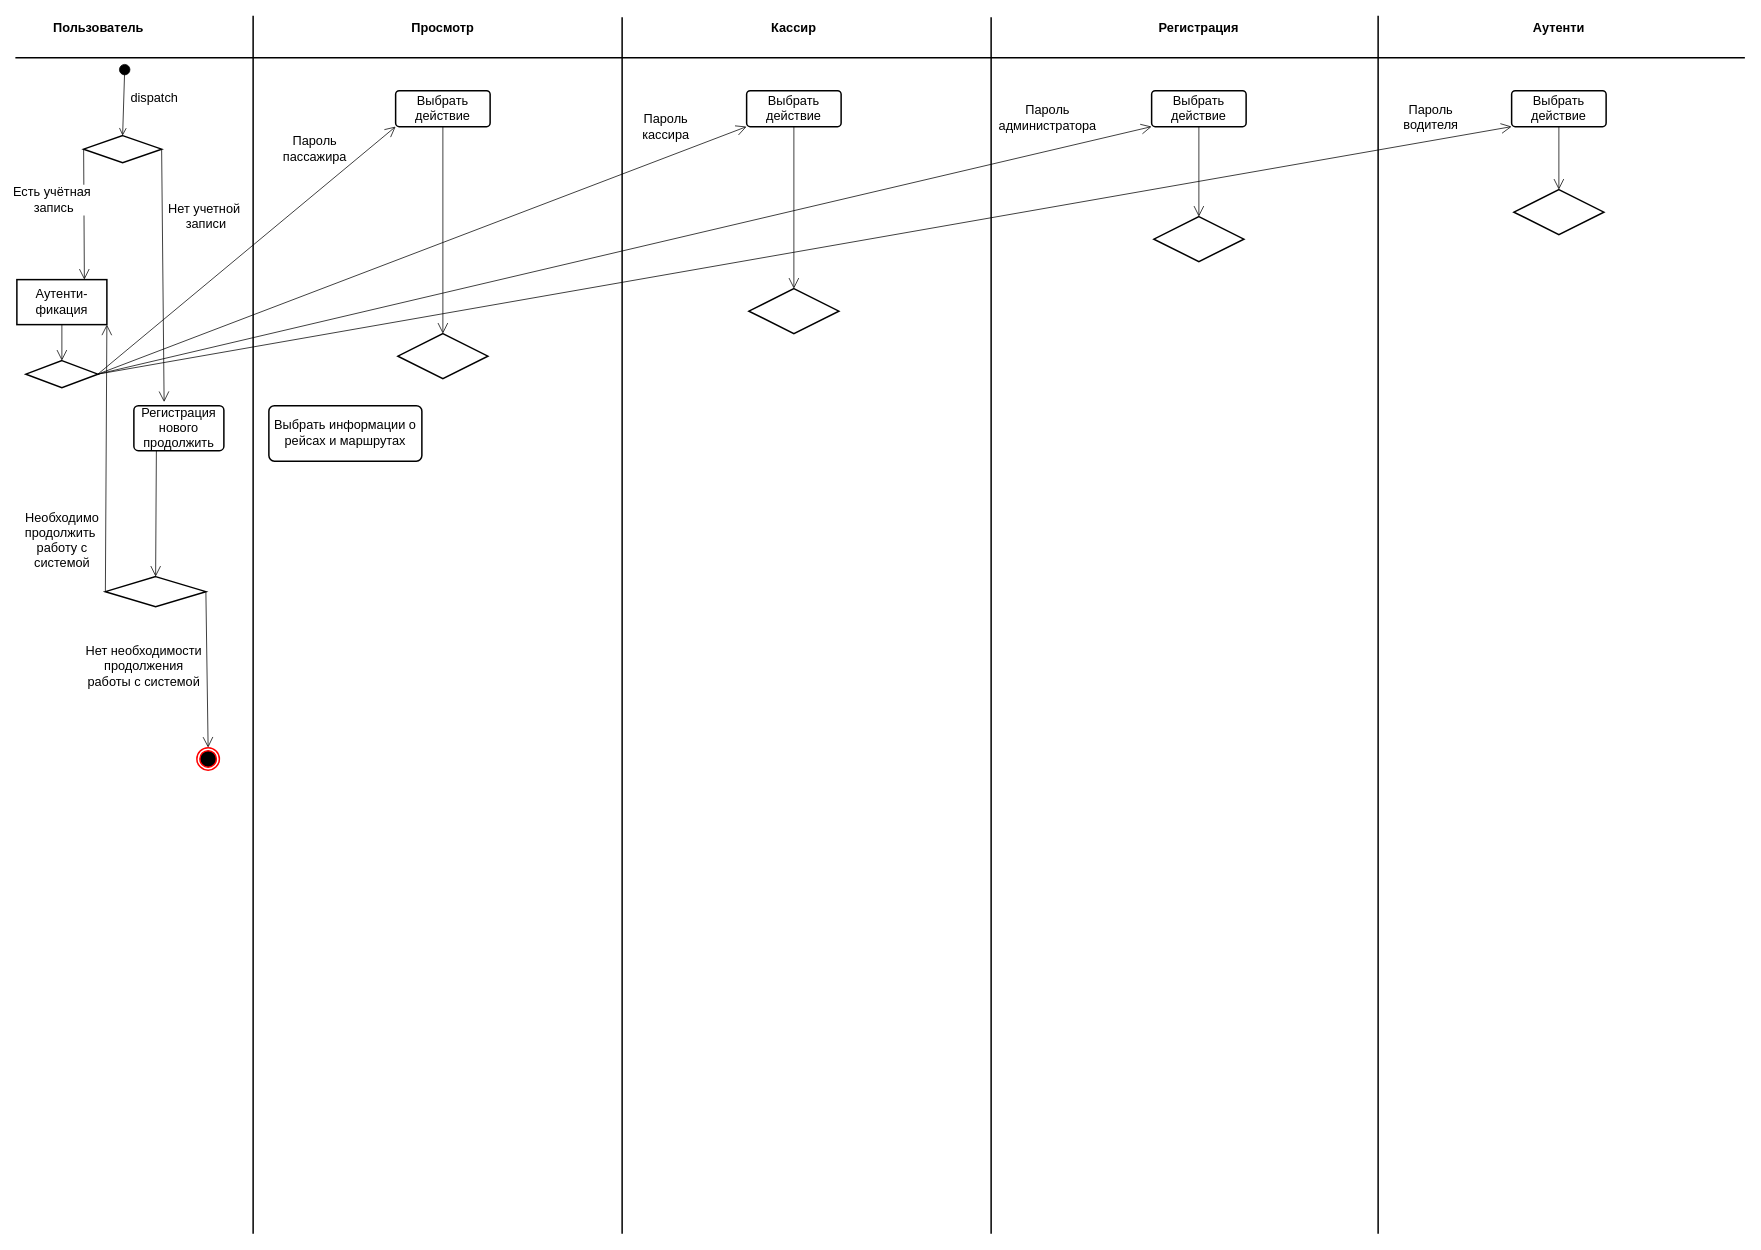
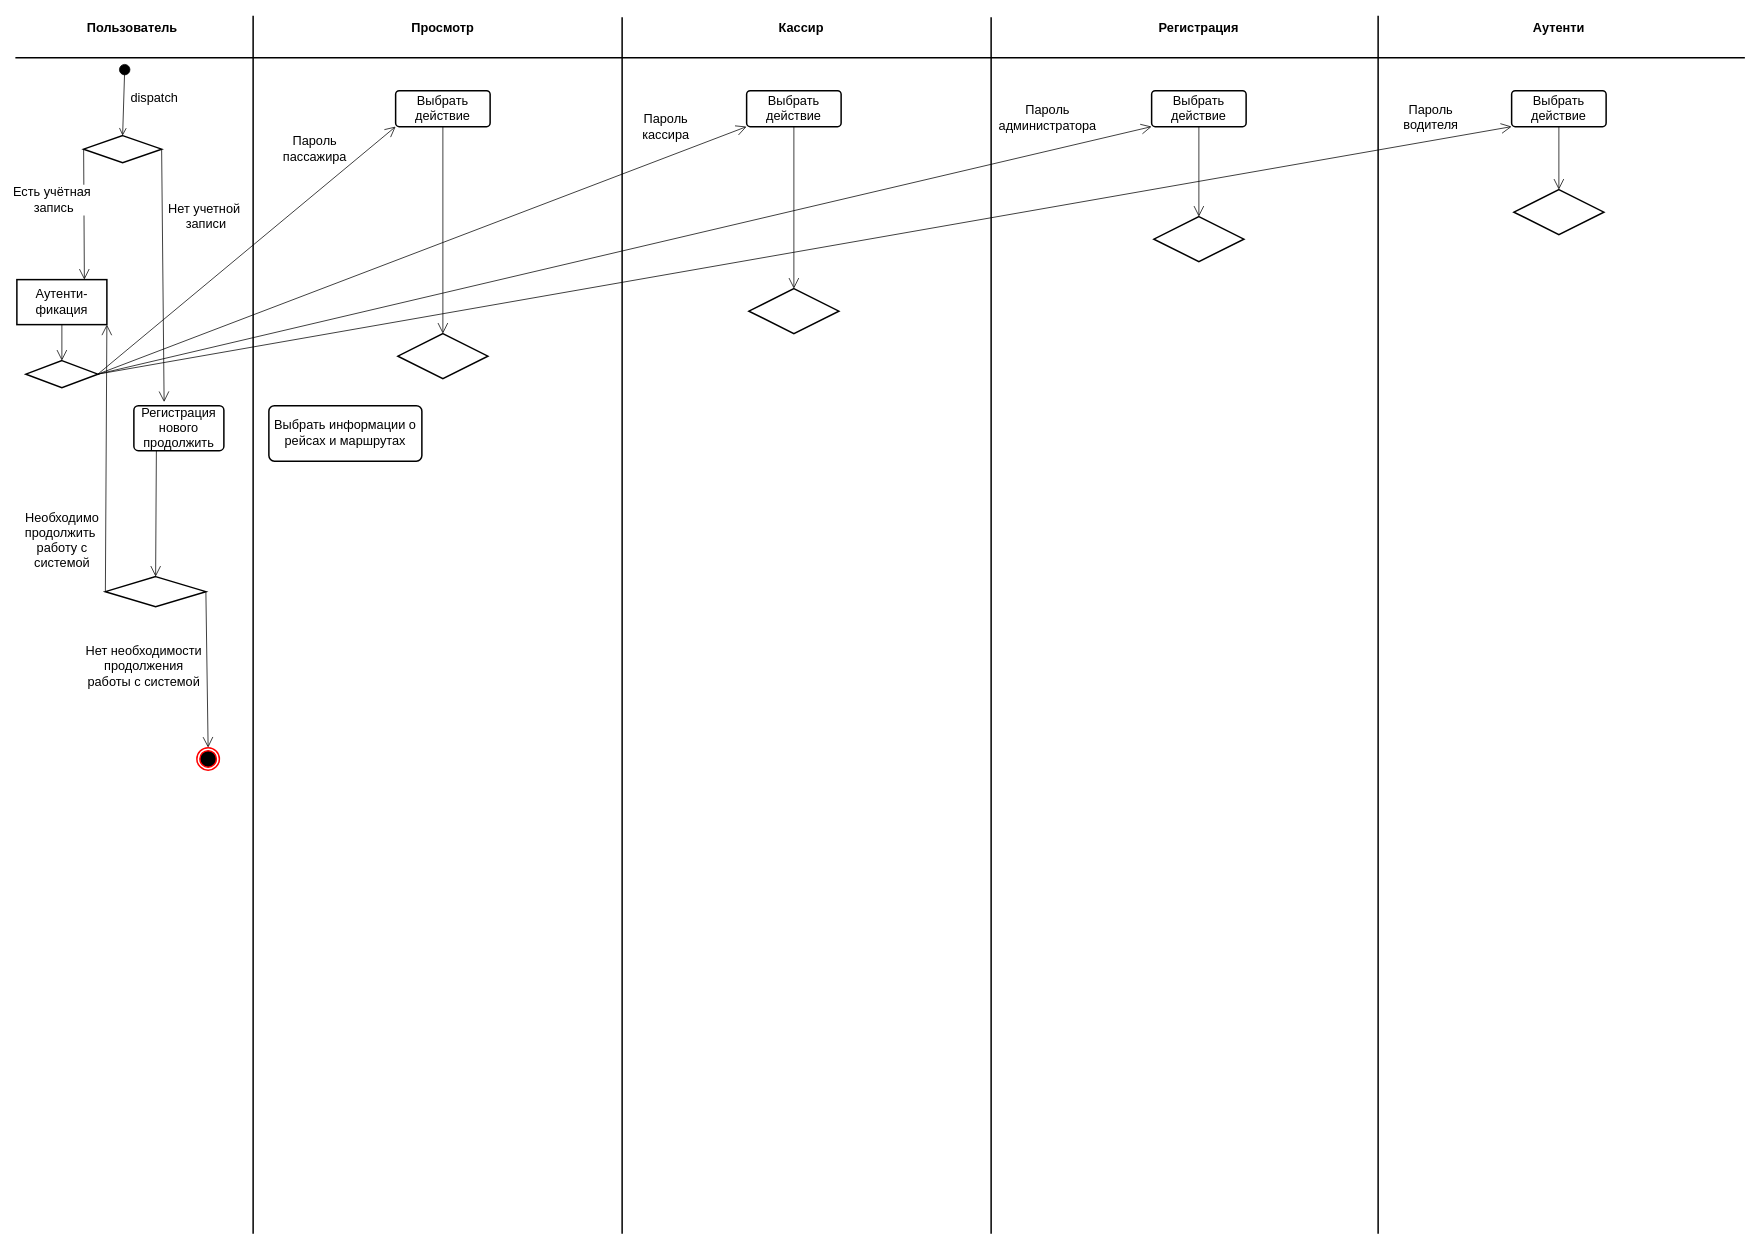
node "Пользователь": moved (99, 27) -> (132, 27)
node "Кассир": moved (794, 27) -> (801, 27)
